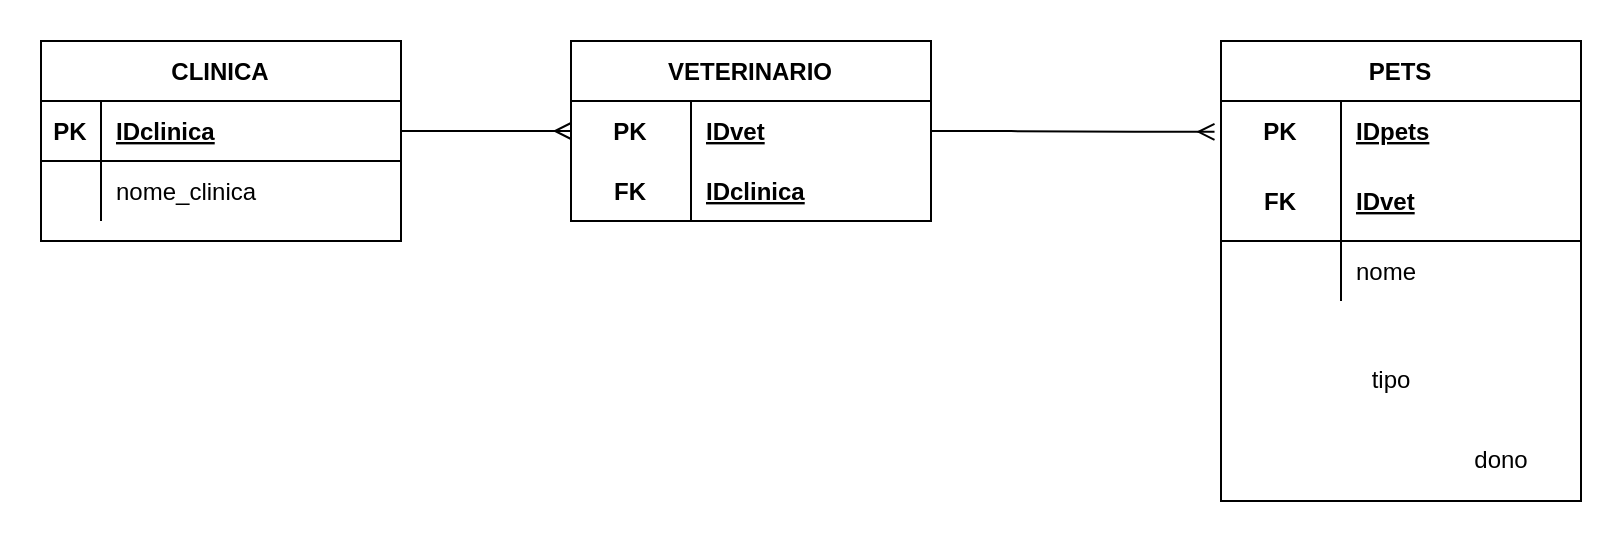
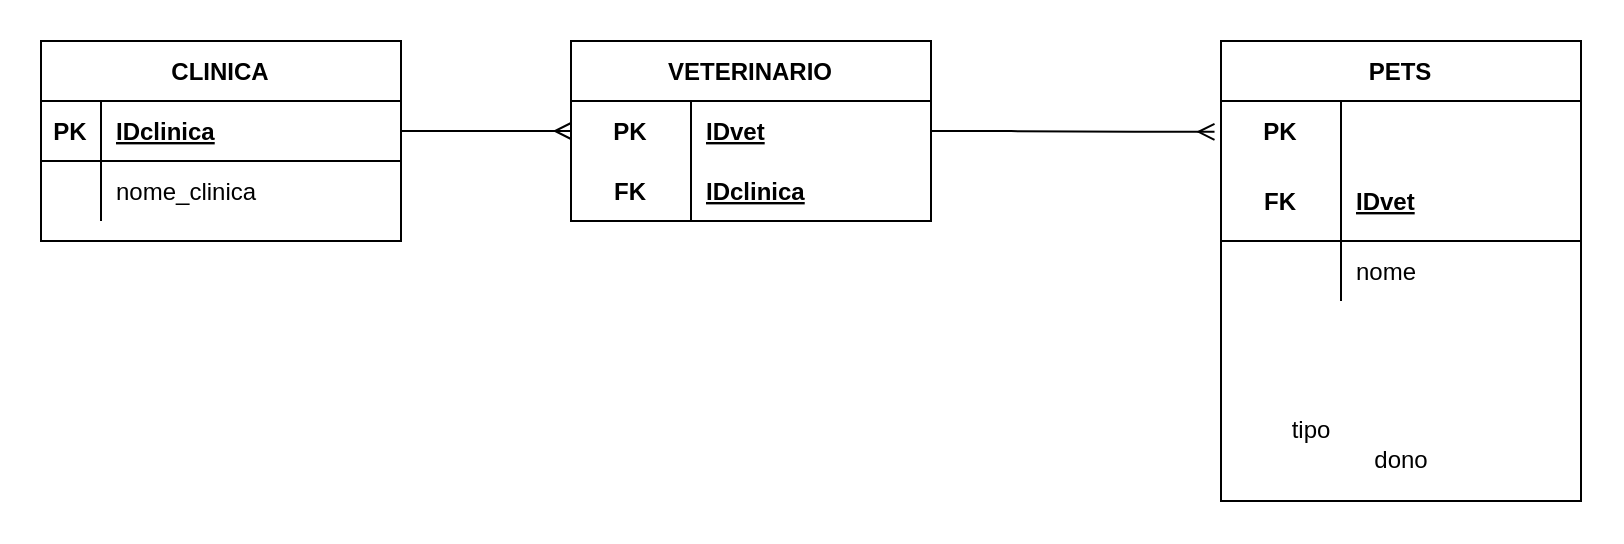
node "IDpets": removed
node "tipo": moved (1391, 381) -> (1311, 431)
node "dono": moved (1501, 461) -> (1401, 461)
